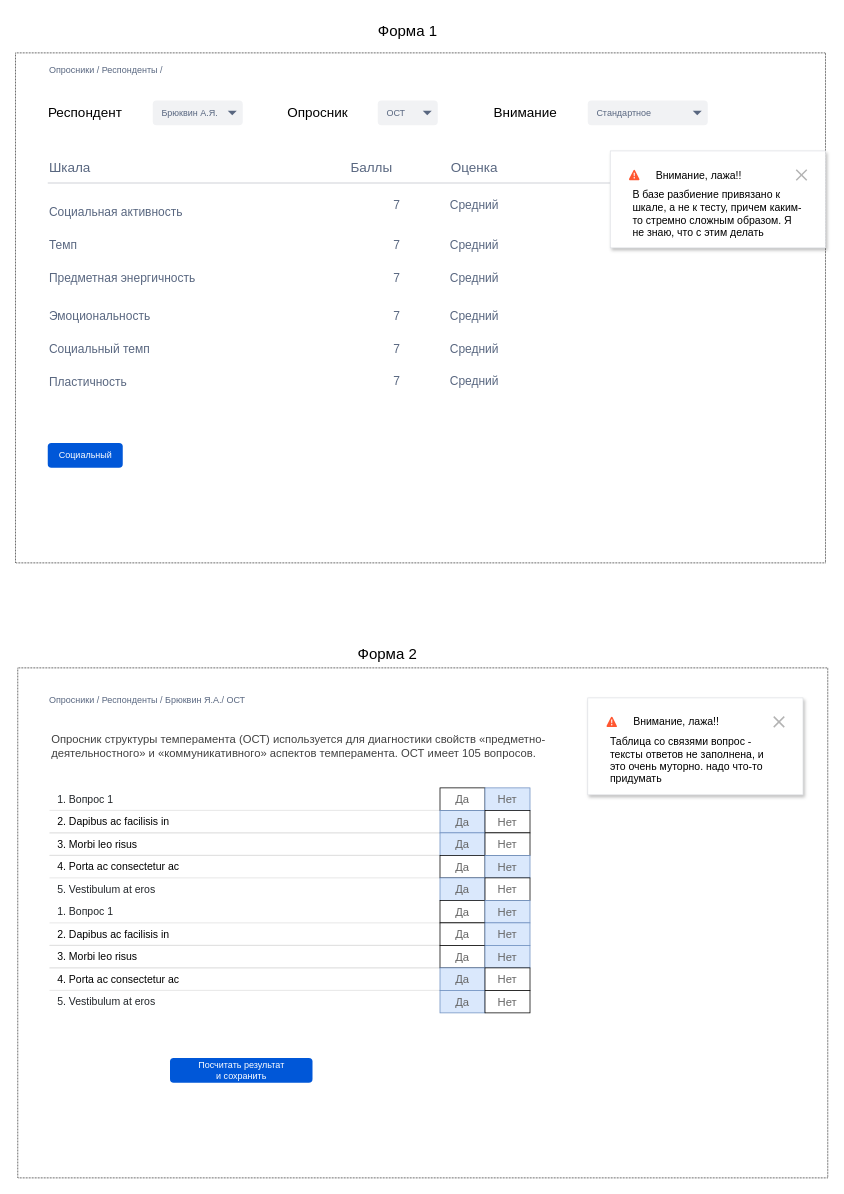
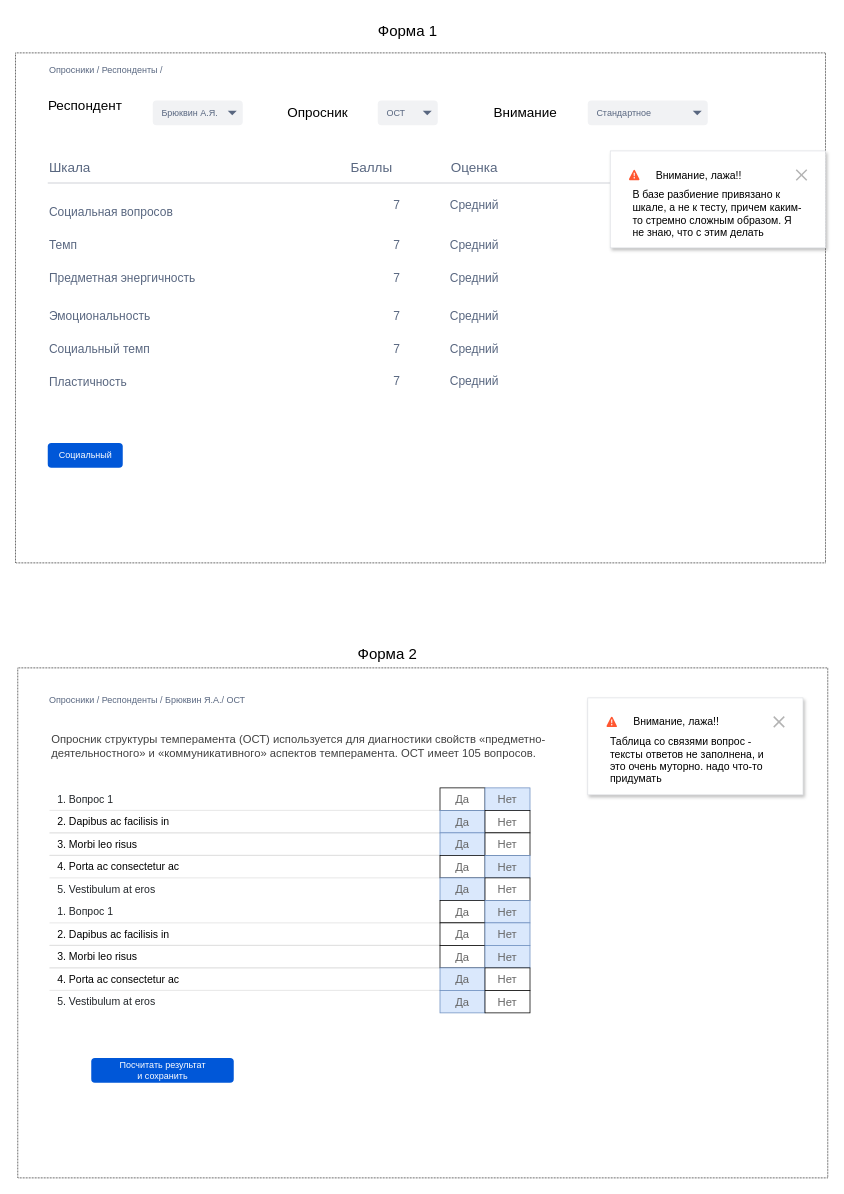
node "Респондент": moved (85, 113) -> (85, 105)
node "Социальная активность": label "Социальная активность" -> "Социальная вопросов"
node "Посчитать результат и сохранить": moved (241, 1070) -> (162, 1070)
